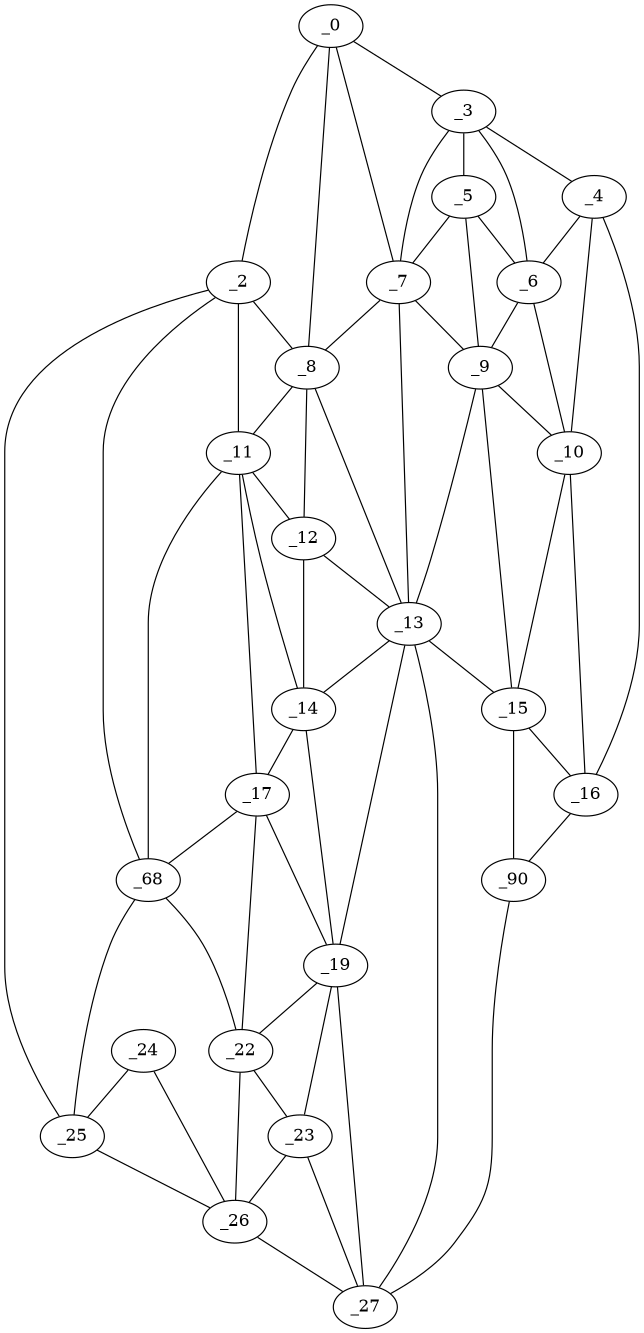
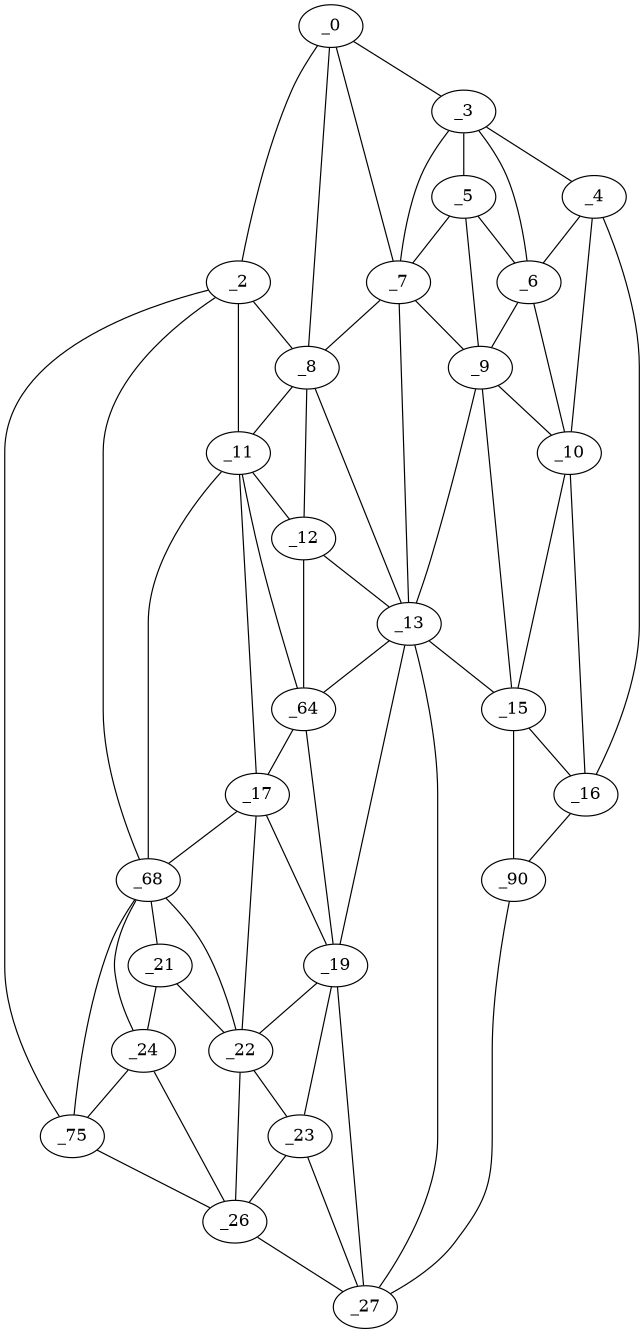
node "_14": label "_14" -> "_64"
edge "_68" -- "_24": added
node "_21": added
node "_25": label "_25" -> "_75"
